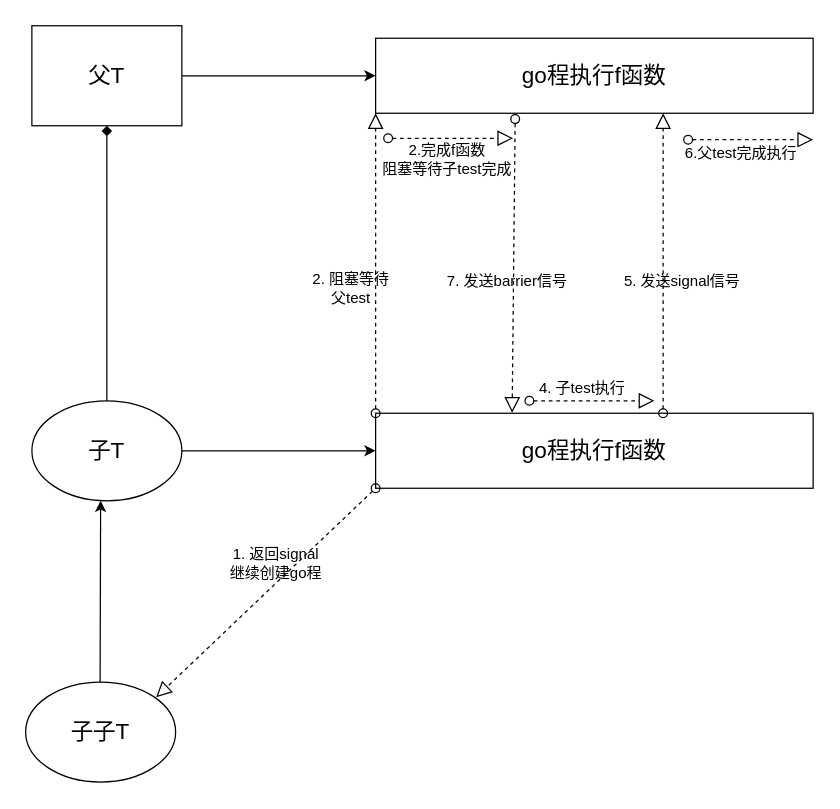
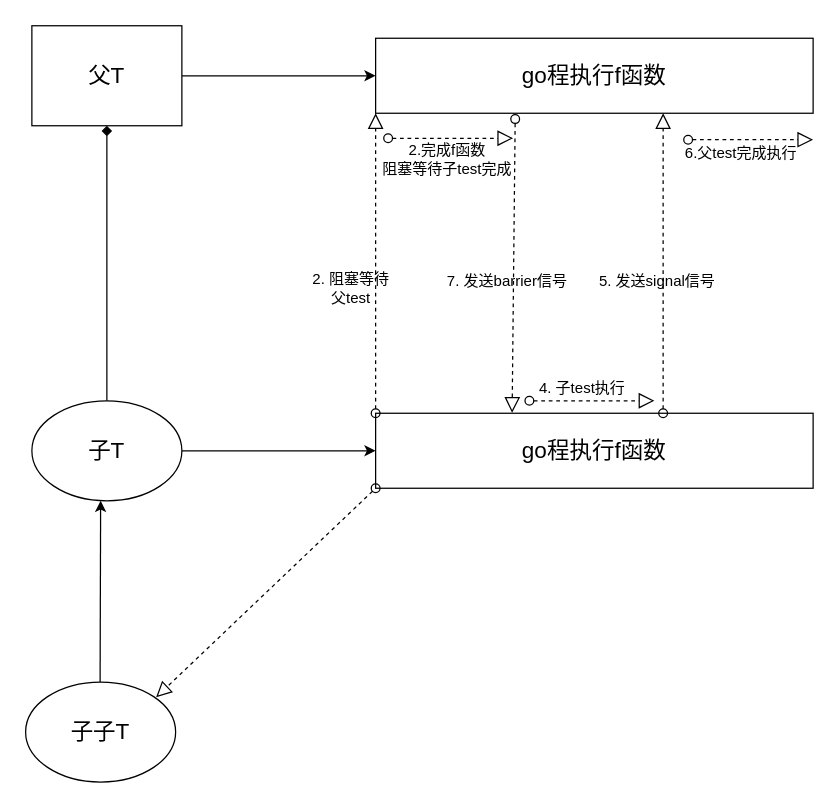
node "5. 发送signal信号": moved (682, 282) -> (657, 282)
node "1. 返回signal 继续创建go程": removed
